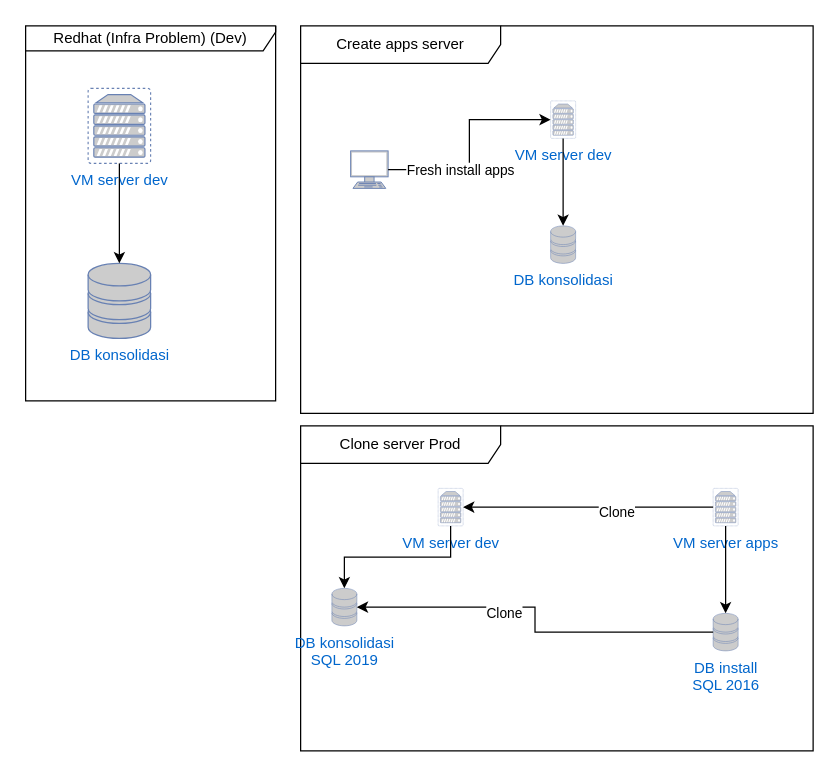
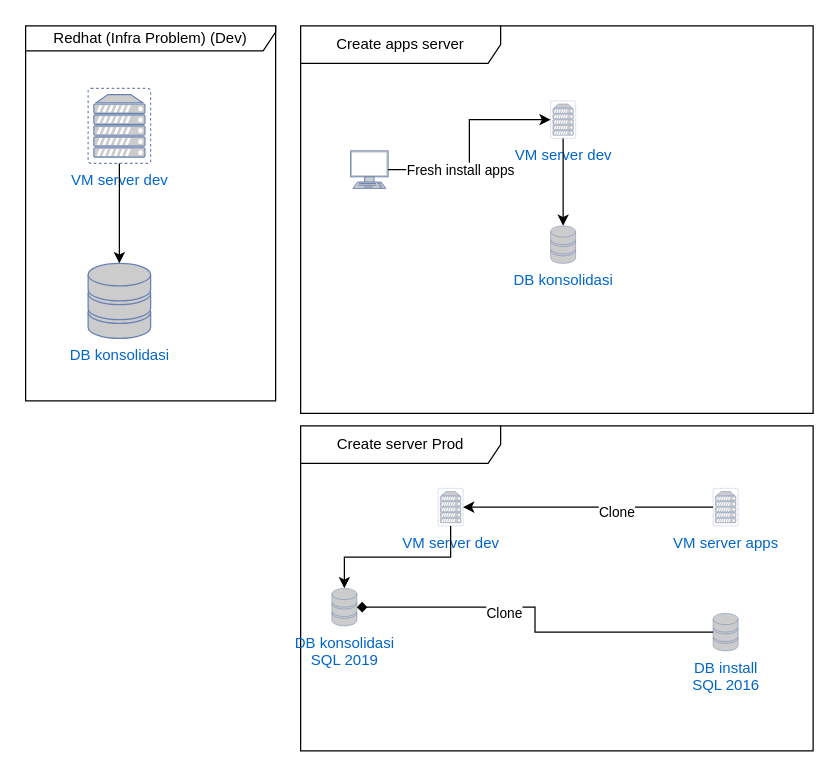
node "Clone server Prod": label "Clone server Prod" -> "Create server Prod"
edge "VM server apps" -> "DB install SQL 2016": removed
edge "DB install SQL 2016" -> "DB konsolidasi SQL 2019": arrowhead classic -> diamond
